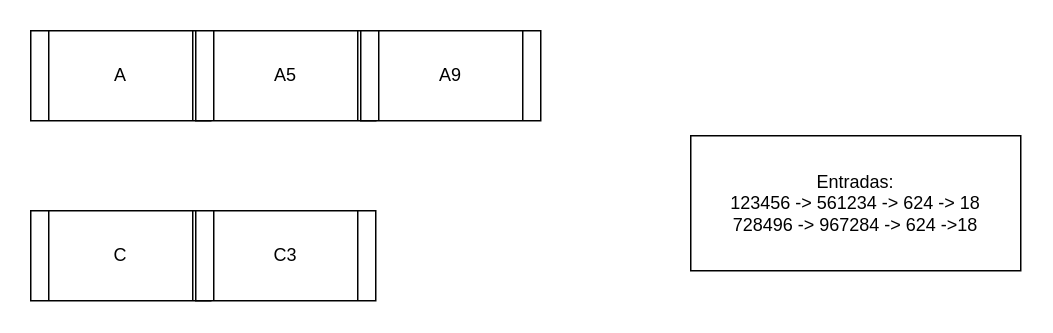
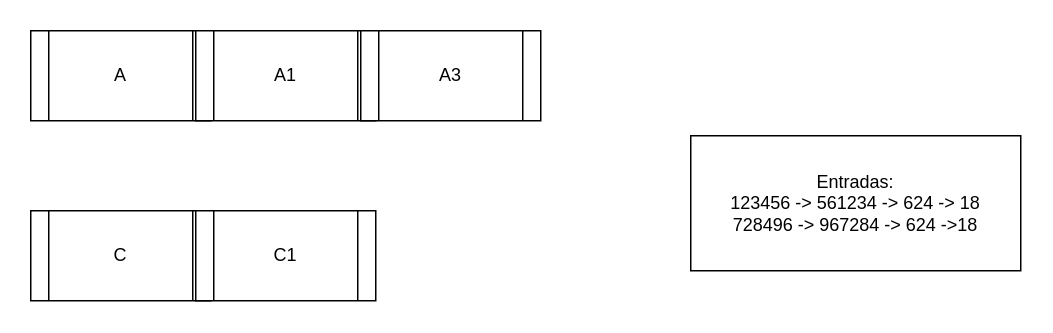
node "A5": label "A5" -> "A1"
node "A9": label "A9" -> "A3"
node "C3": label "C3" -> "C1"
